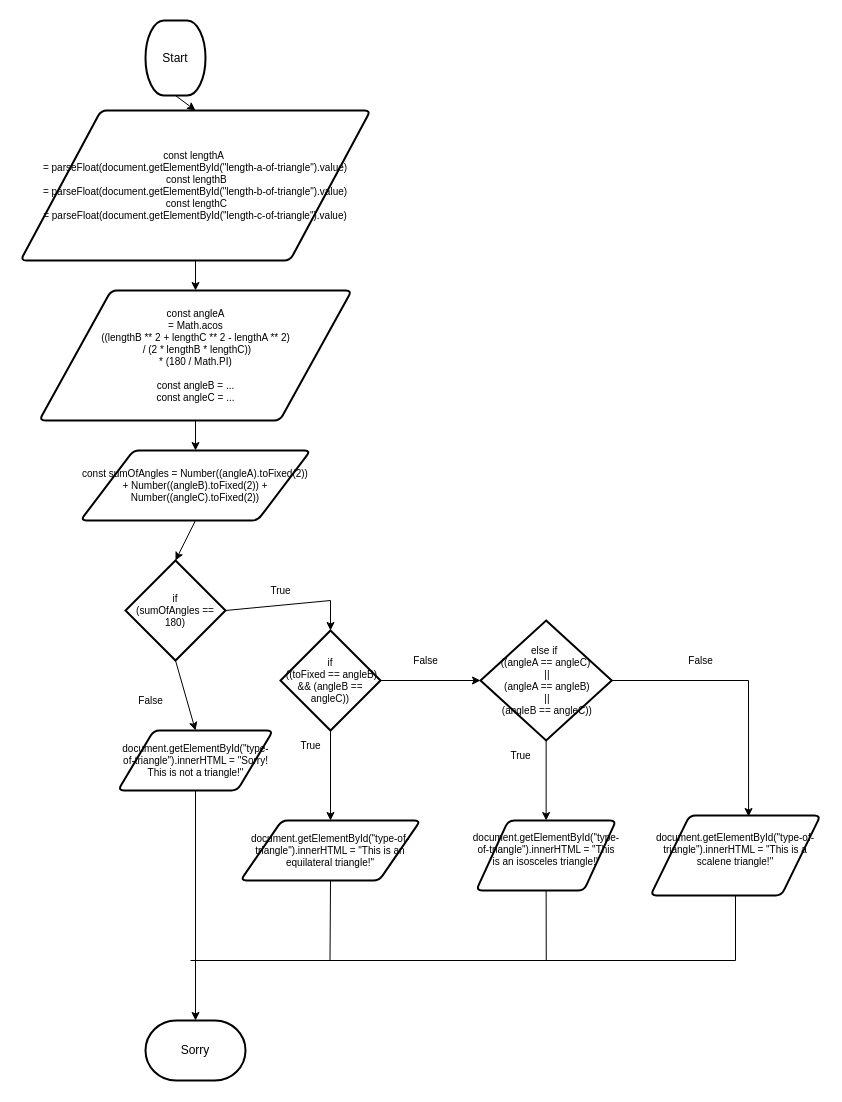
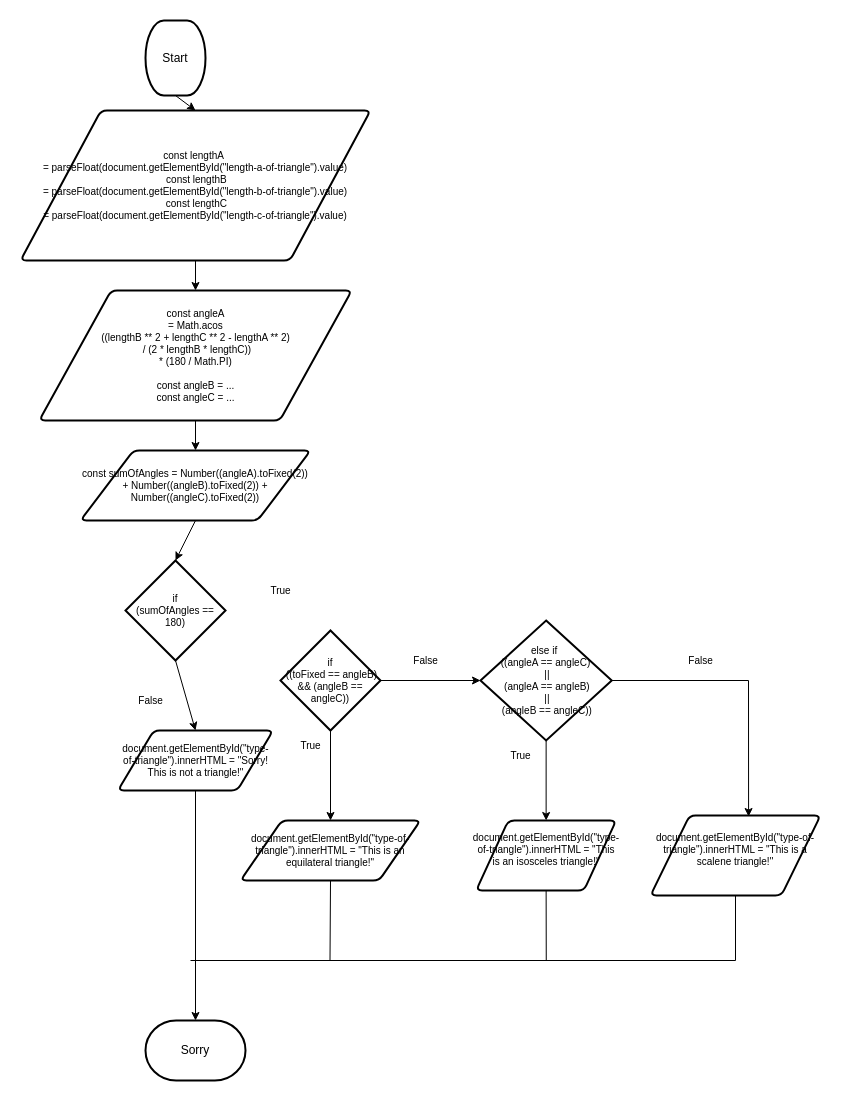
edge "if (sumOfAngles == 180)" -> "if ((toFixed == angleB) && (angleB == angleC))": removed
